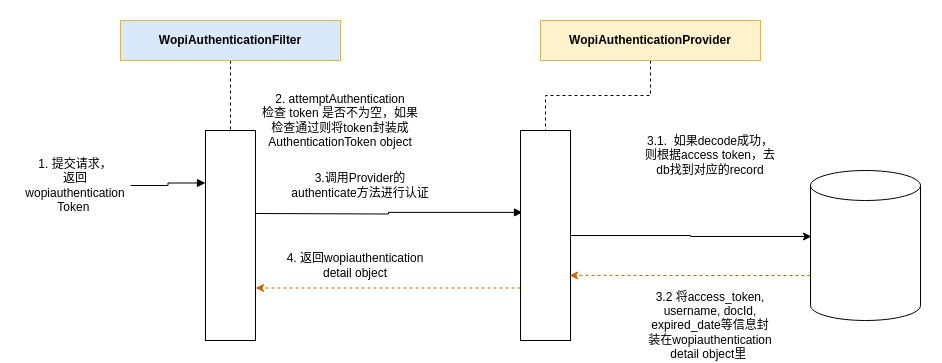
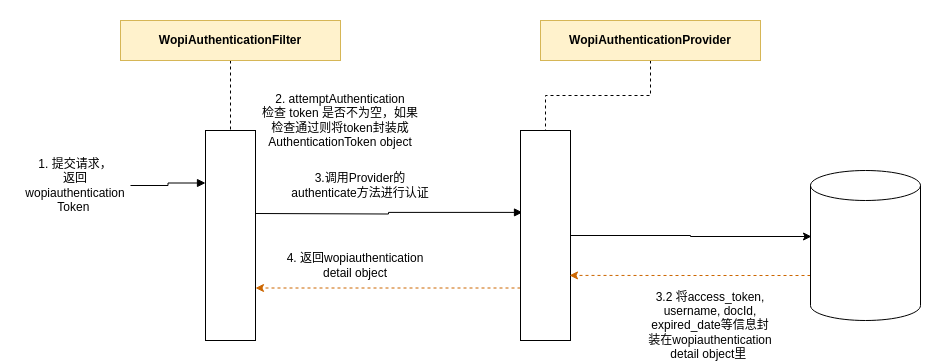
node "WopiAuthenticationFilter": fillcolor #dae8fc -> #fff2cc
node "3.1. 如果decode成功，则根据access token，去db找到对应的record": removed
